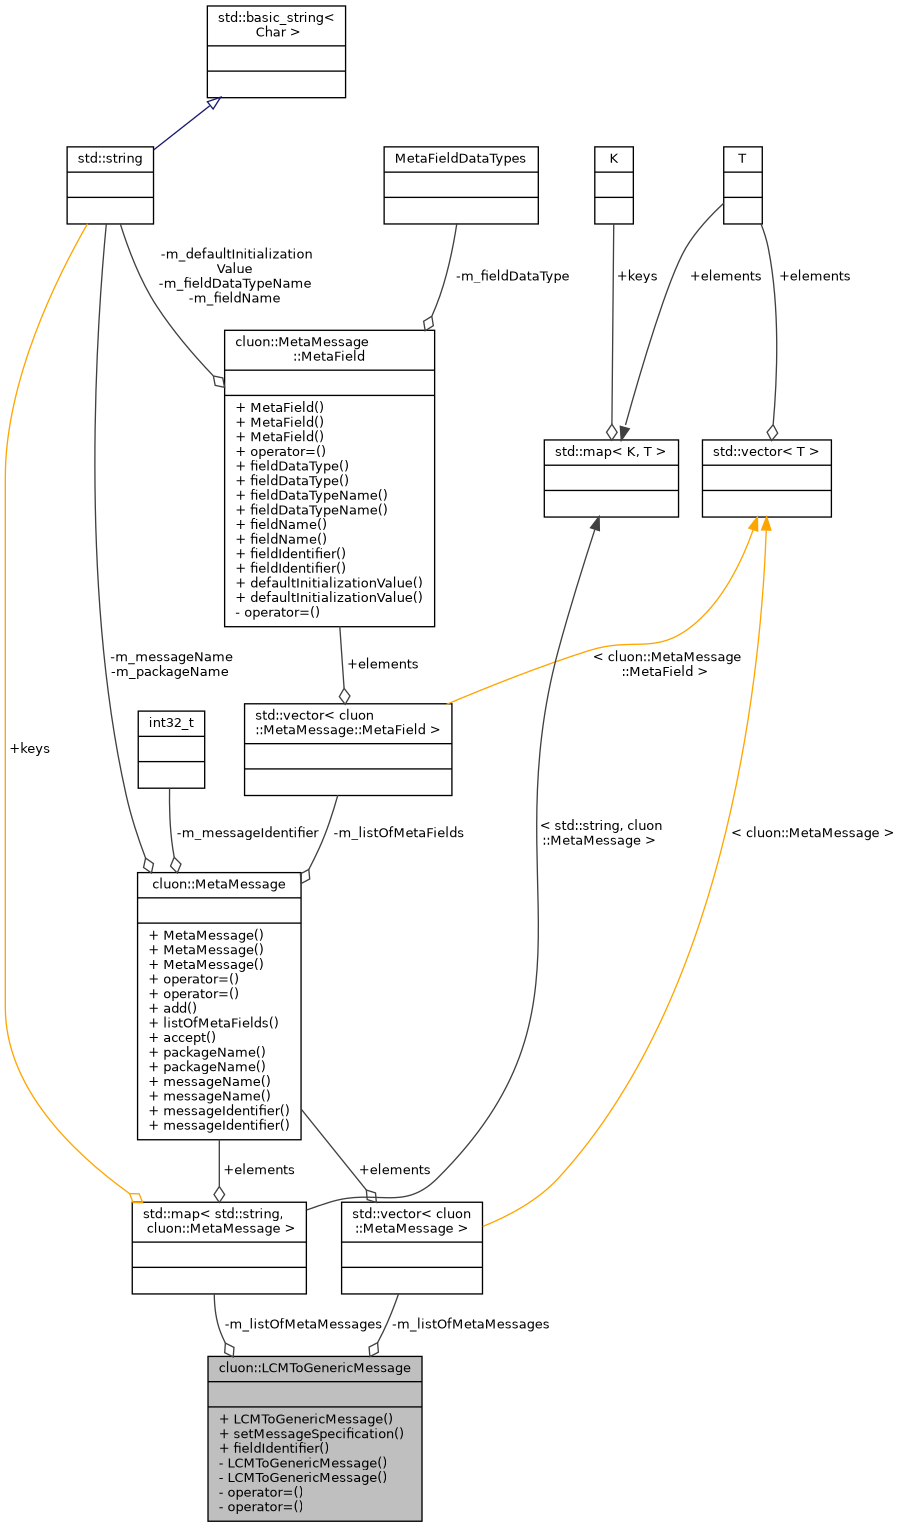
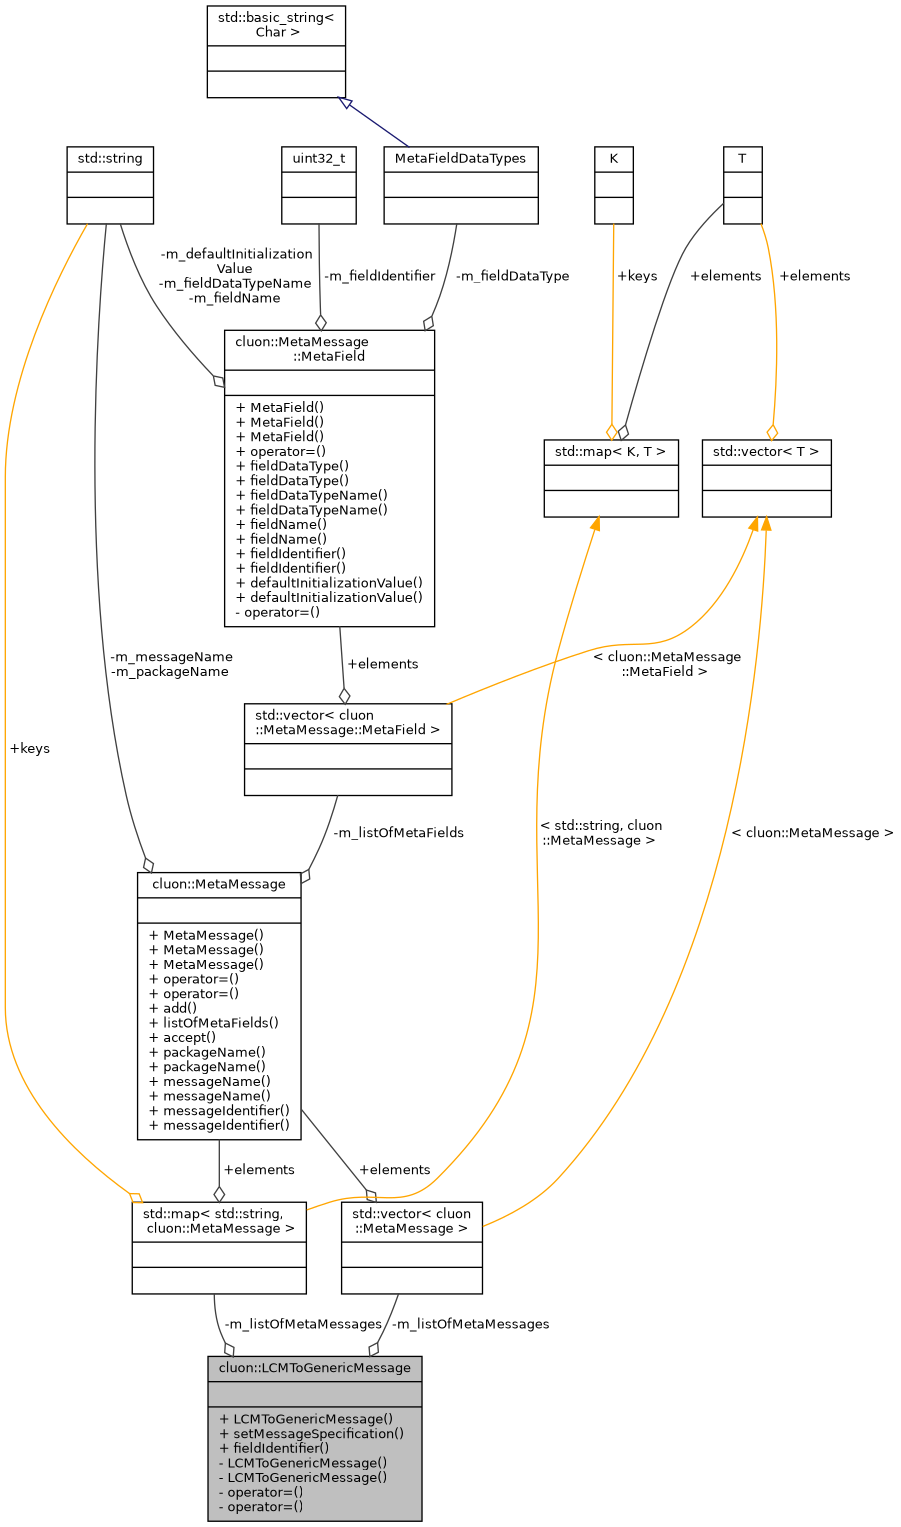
edge "std::string" -> "std::basic_string<": now "MetaFieldDataTypes" -> "std::basic_string<"
node "uint32_t": added
edge "T" -> "std::map< K, T >": arrowhead normal -> odiamond
edge "T" -> "std::vector< T >": color grey25 -> orange
edge "K" -> "std::map< K, T >": color grey25 -> orange
node "int32_t": removed
edge "std::map< std::string," -> "std::map< K, T >": color grey25 -> orange
